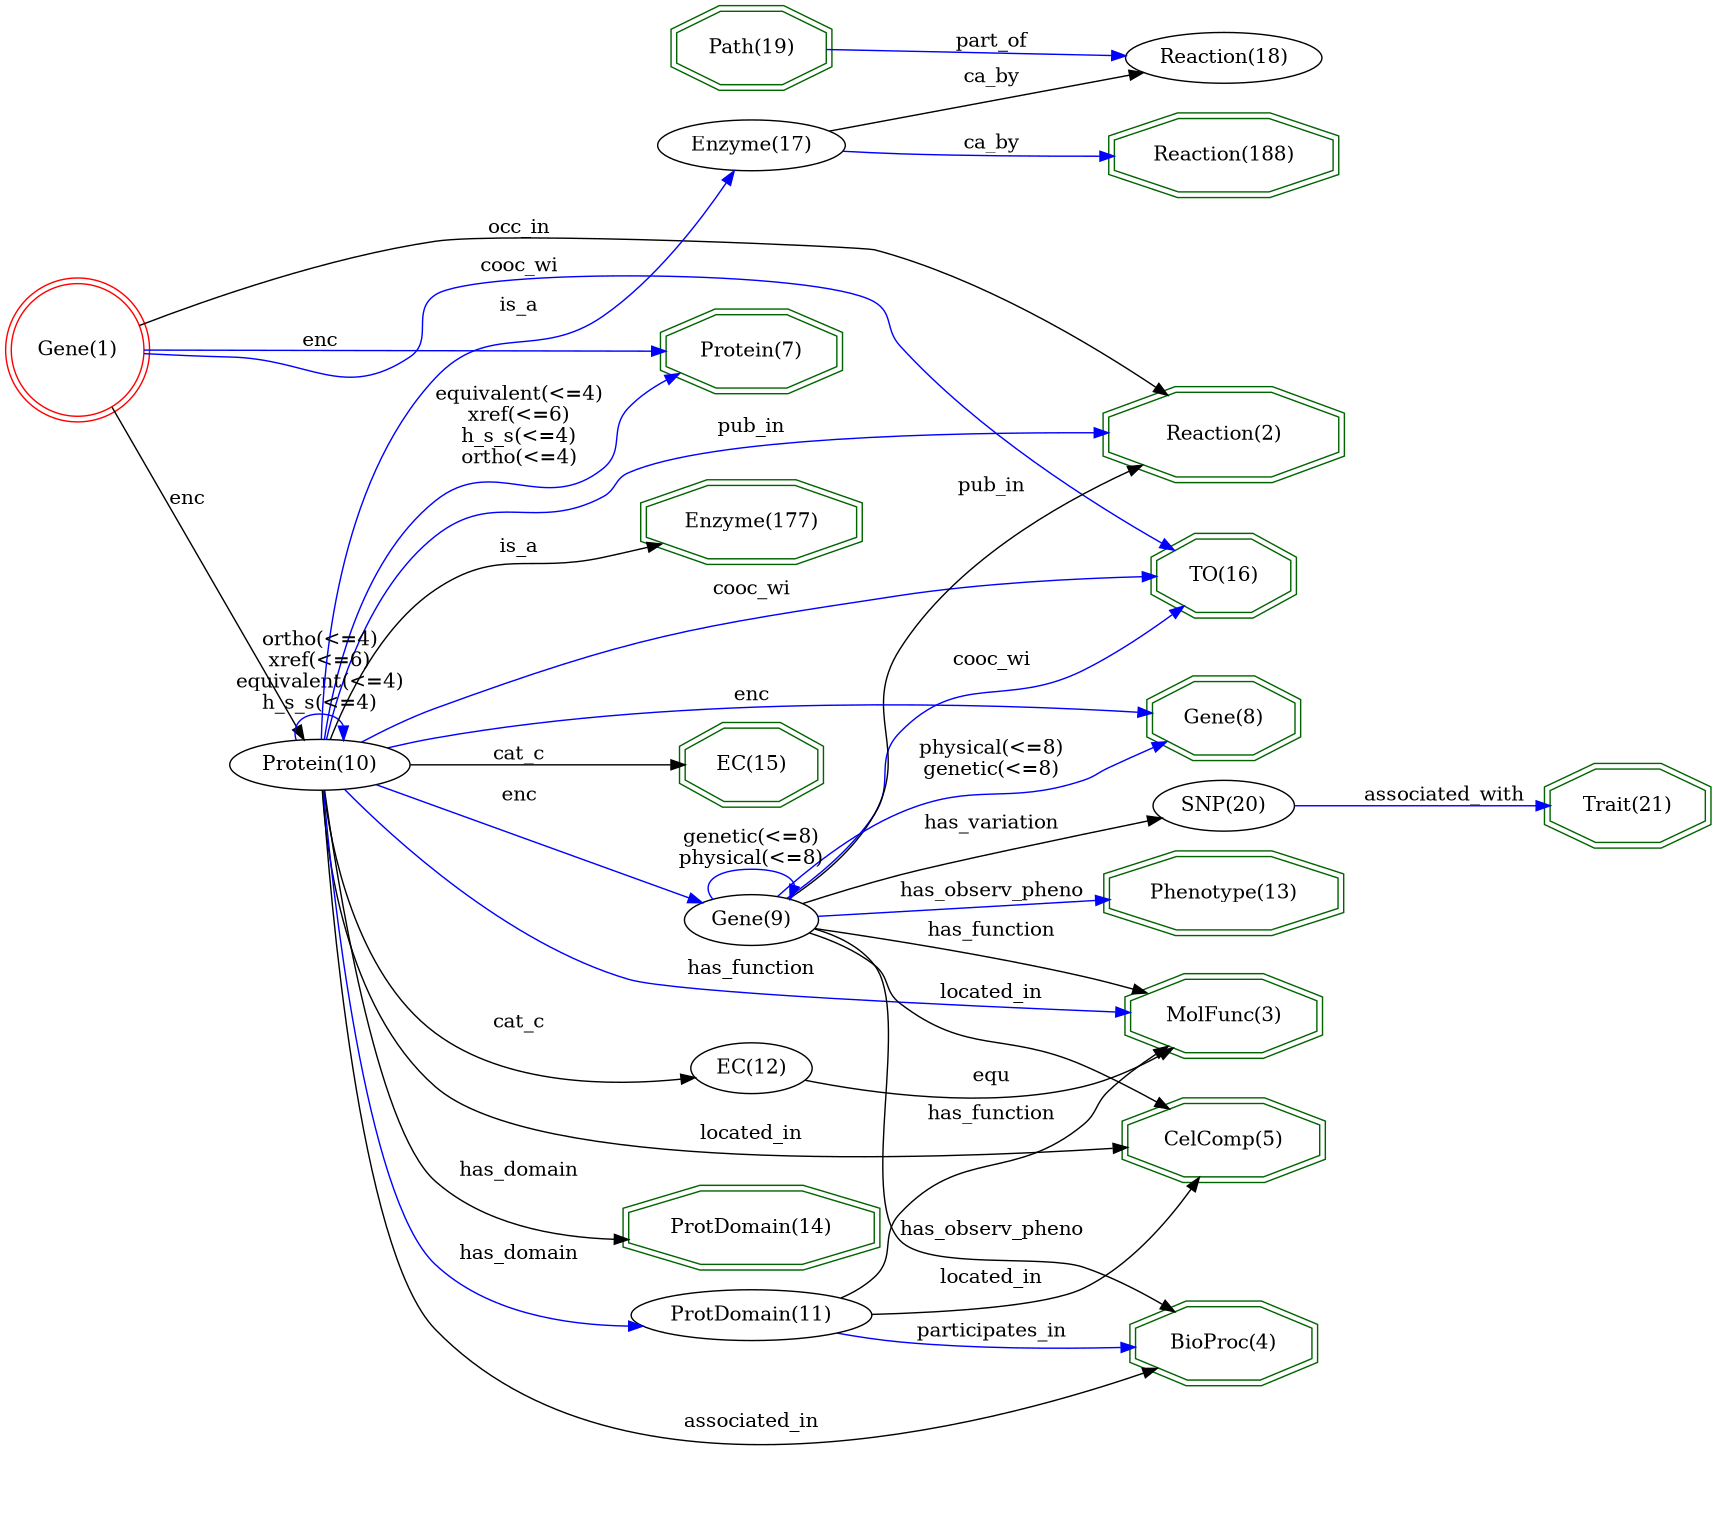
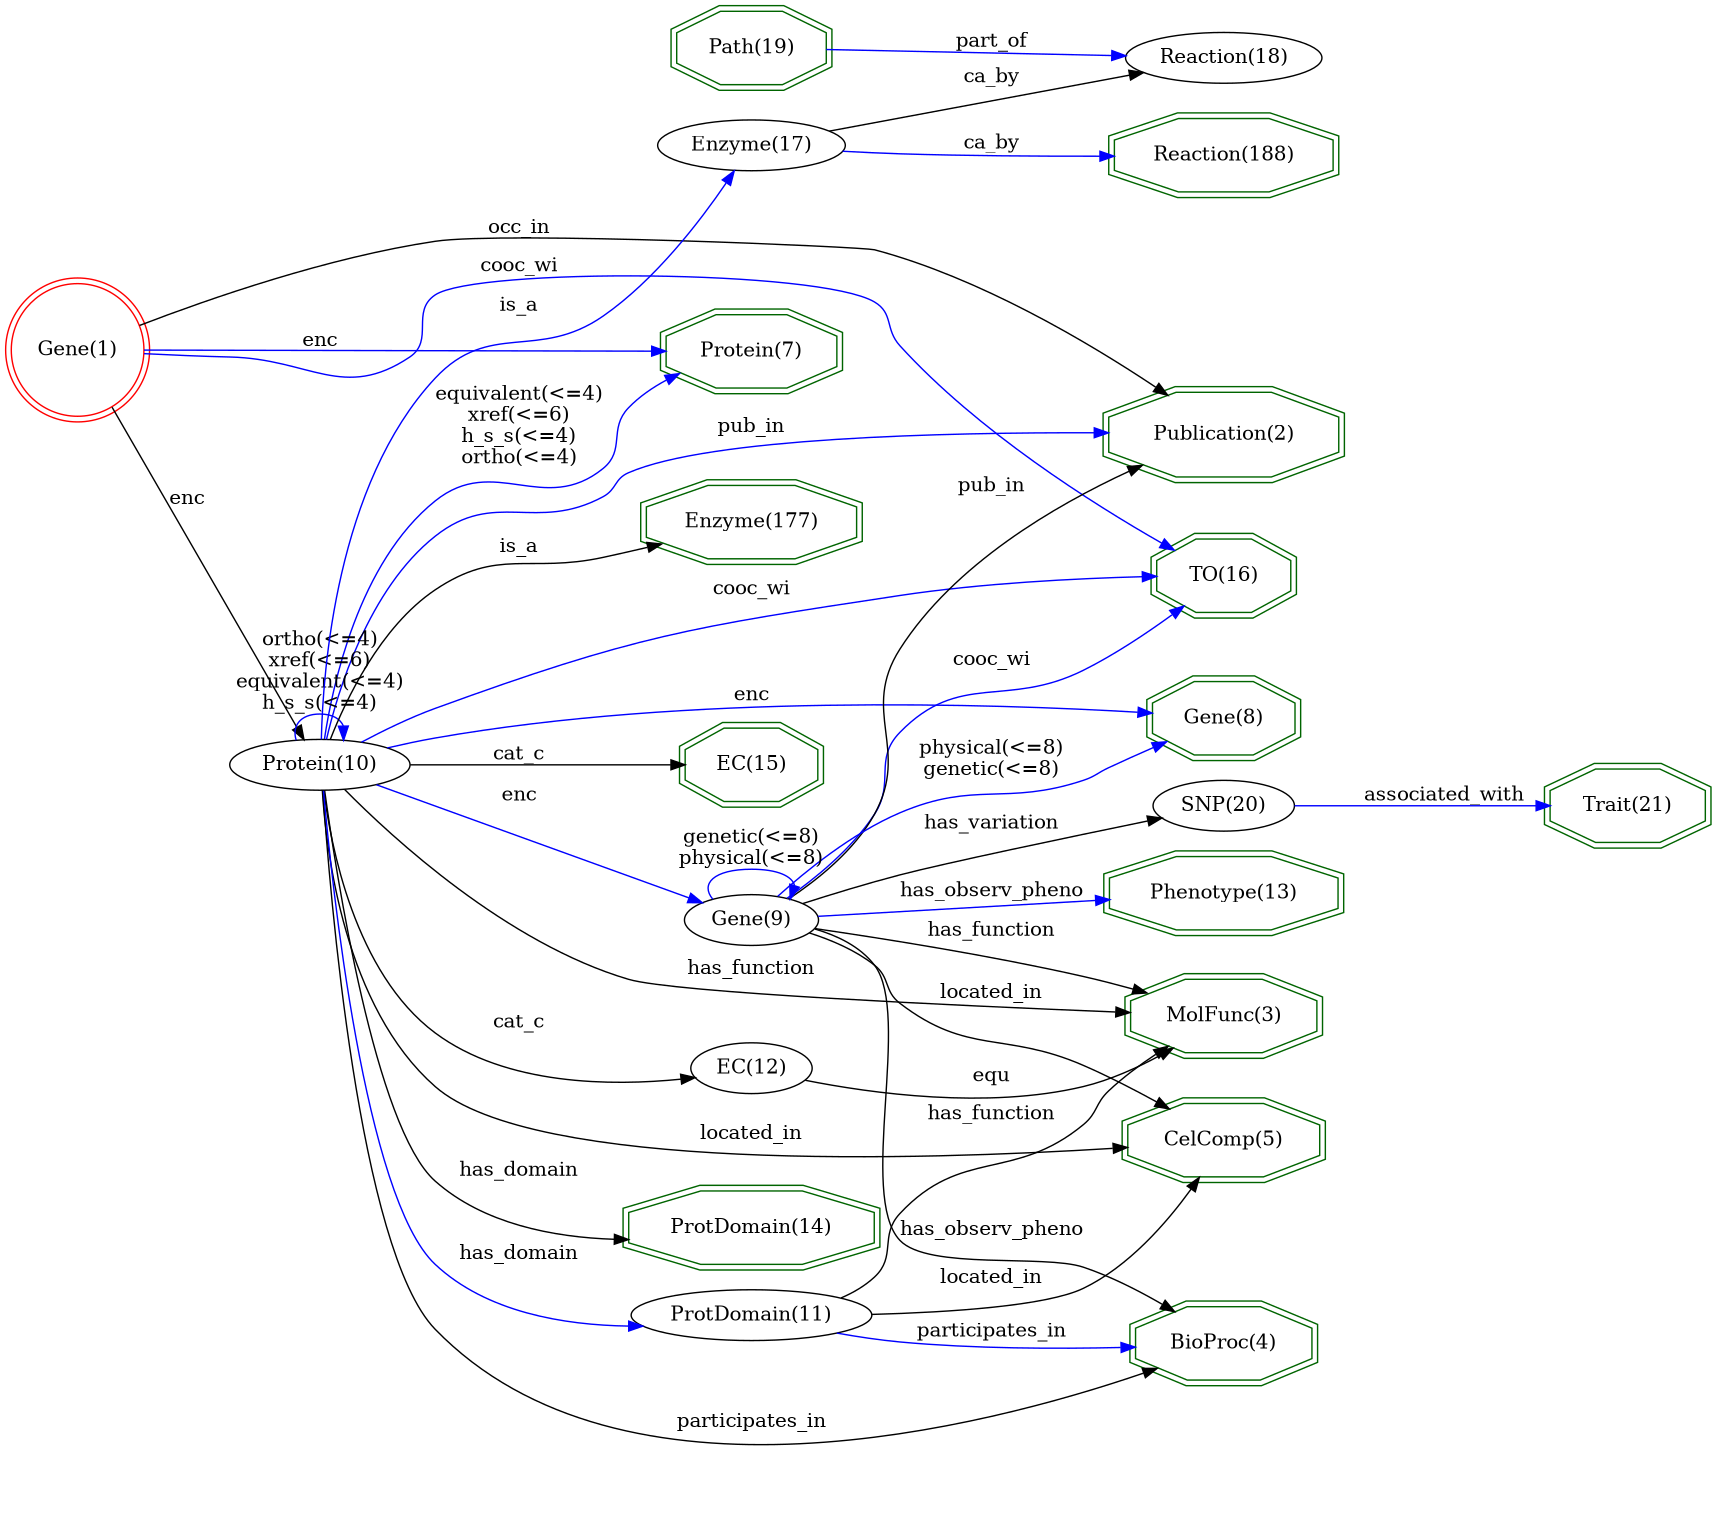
node "Reaction(2)": label "Reaction(2)" -> "Publication(2)"
edge "Protein(10)" -> "MolFunc(3)": color blue -> black
edge "Protein(10)" -> "BioProc(4)": label "associated_in" -> "participates_in"
